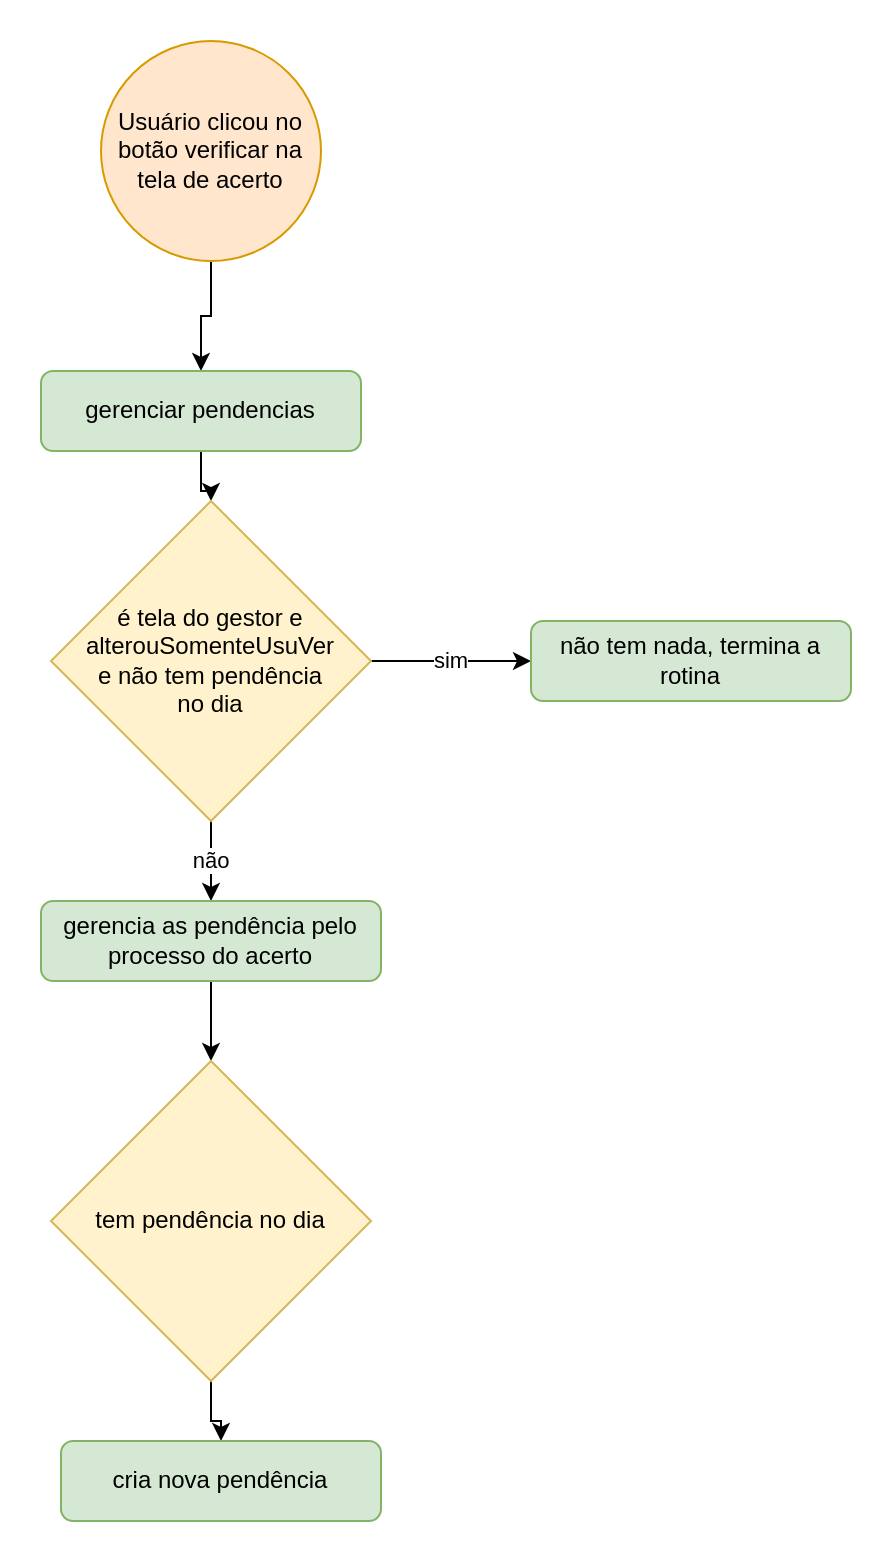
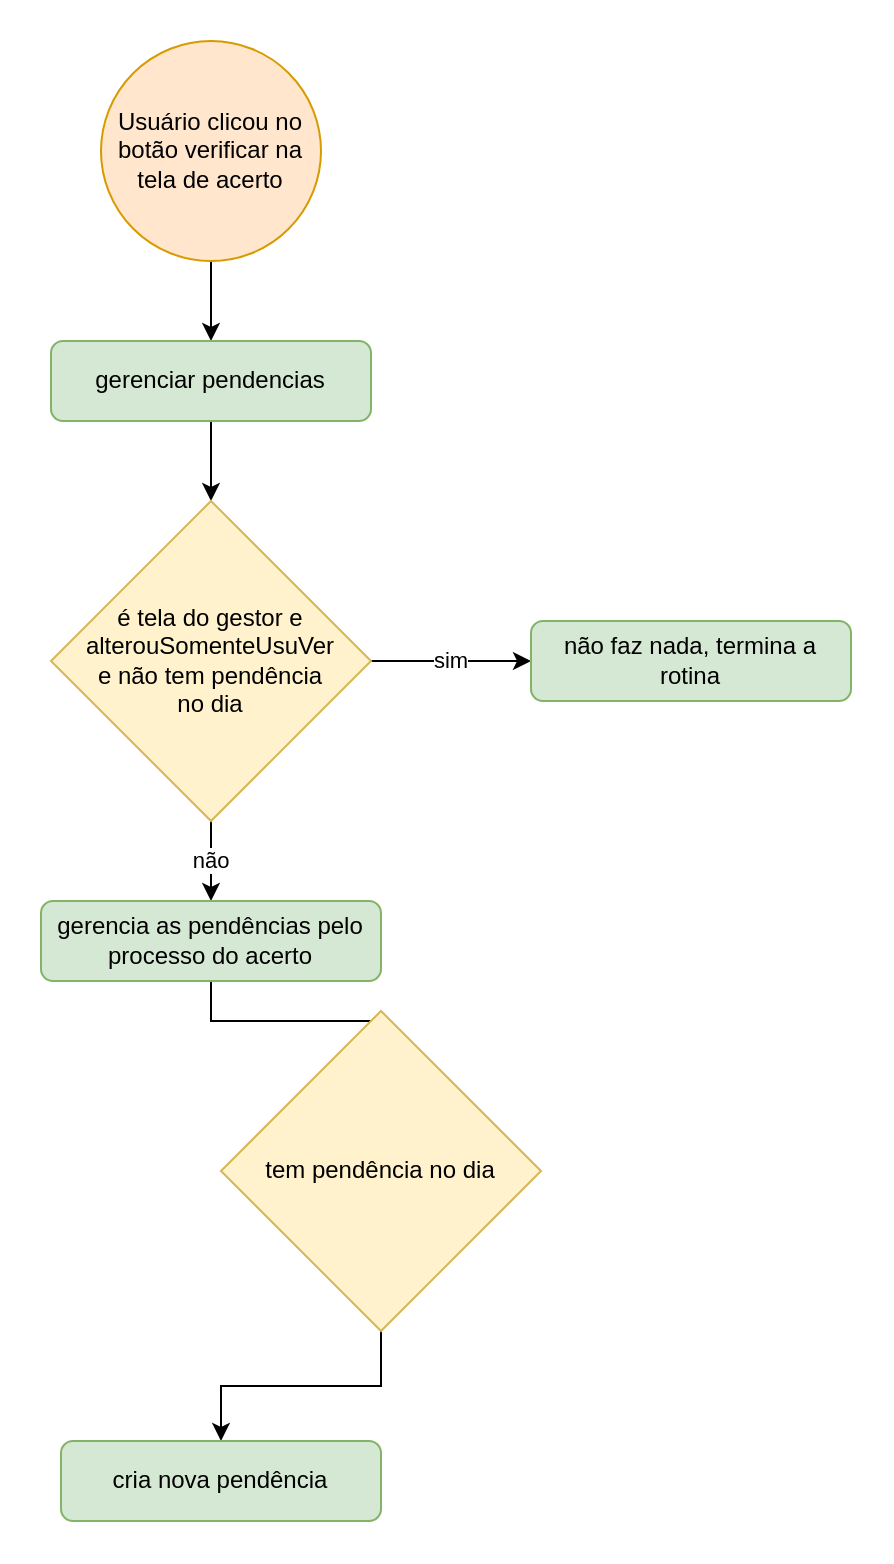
node "gerenciar pendencias": moved (201, 411) -> (211, 381)
node "não tem nada, termina a rotina": label "não tem nada, termina a rotina" -> "não faz nada, termina a rotina"
node "gerencia as pendência pelo processo do acerto": label "gerencia as pendência pelo processo do acerto" -> "gerencia as pendências pelo processo do acerto"
node "tem pendência no dia": moved (211, 1221) -> (381, 1171)
